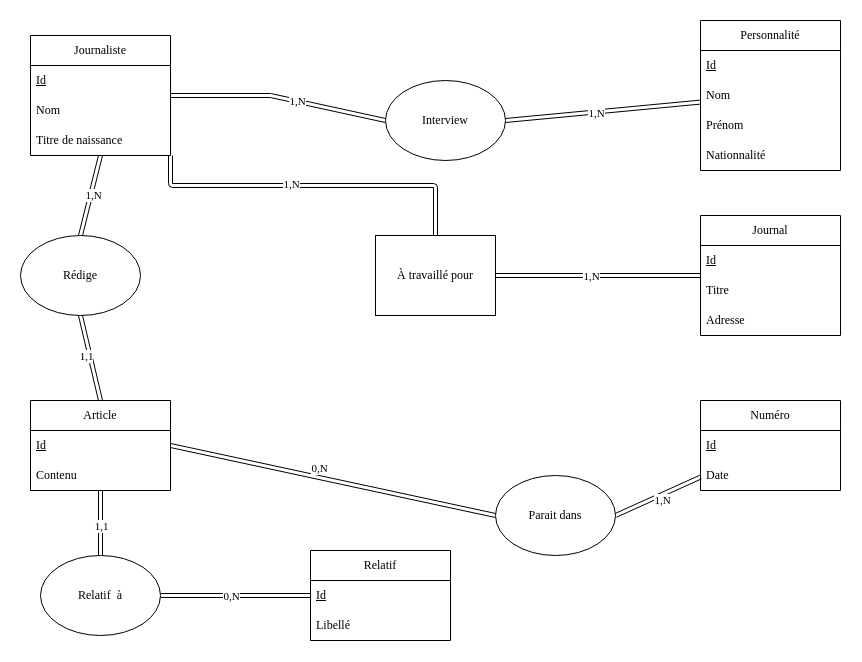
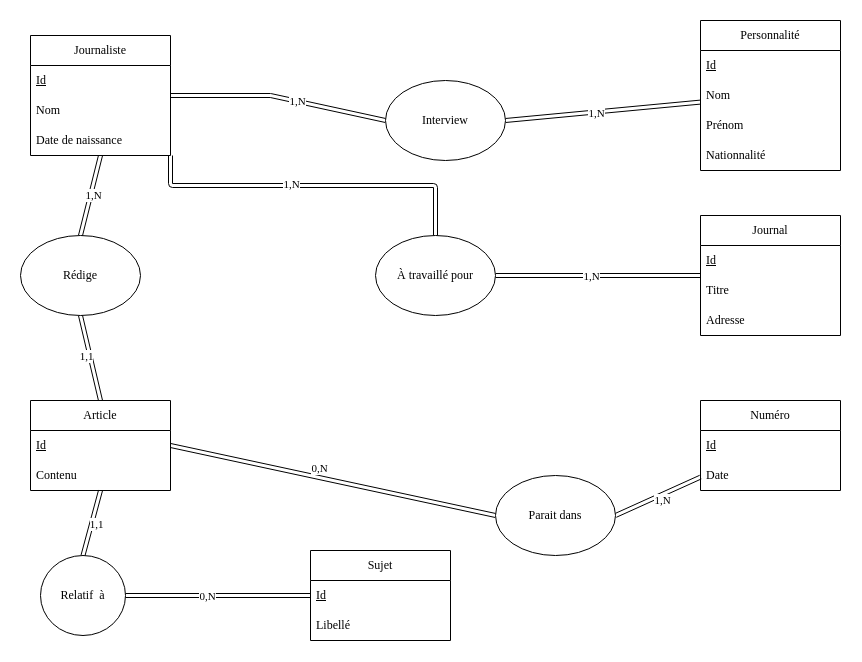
node "Titre de naissance": label "Titre de naissance" -> "Date de naissance"
node "À travaillé pour": shape rectangle -> ellipse
node "Relatif": label "Relatif" -> "Sujet"
node "Relatif à": size 120x80 -> 85x80
